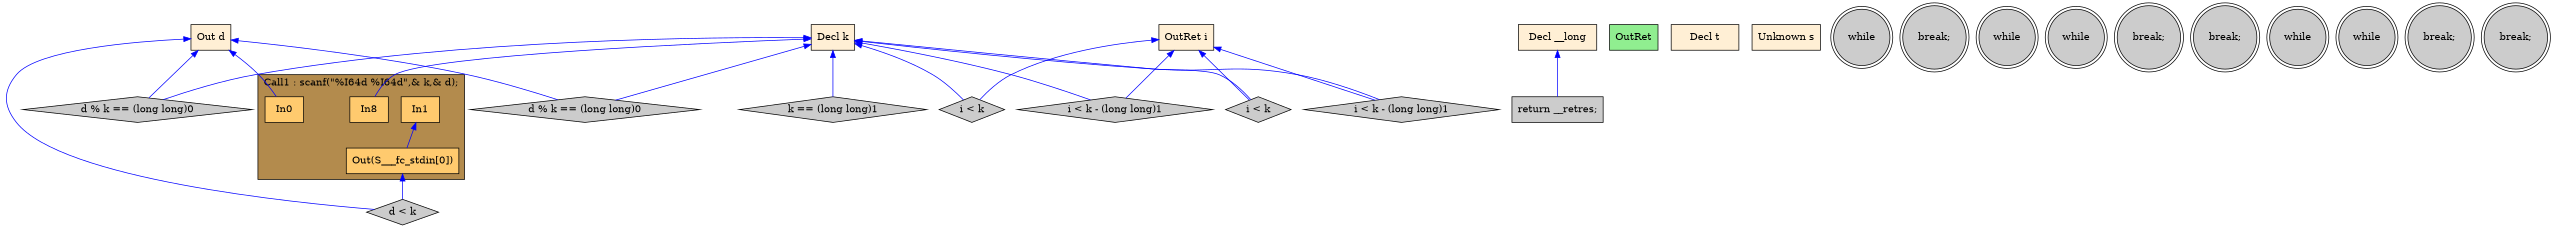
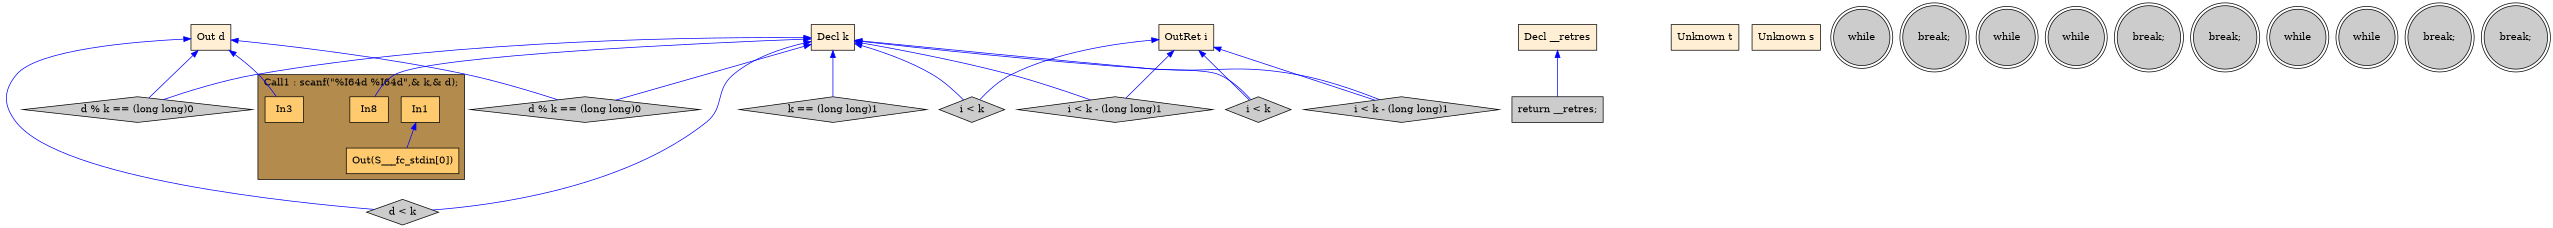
node "Decl __long": label "Decl __long" -> "Decl __retres"
node "OutRet": removed
node "Decl t": label "Decl t" -> "Unknown t"
node "In0": label "In0" -> "In3"
edge "d < k" -> "Out(S___fc_stdin[0])": now "d < k" -> "Decl k"
